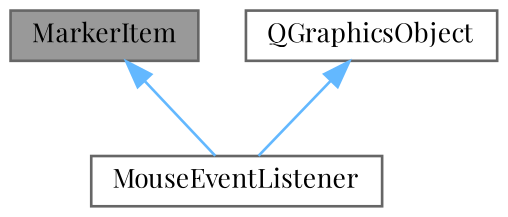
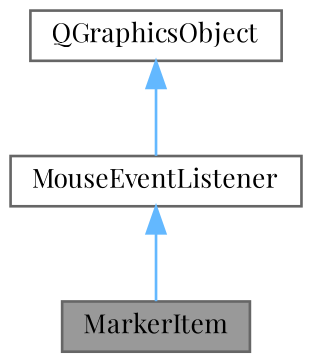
edge "MouseEventListener" -> "MarkerItem": reversed
